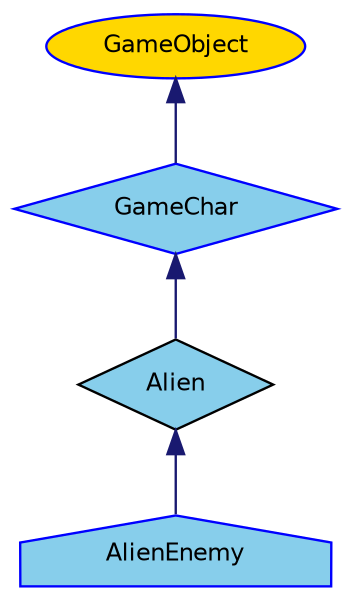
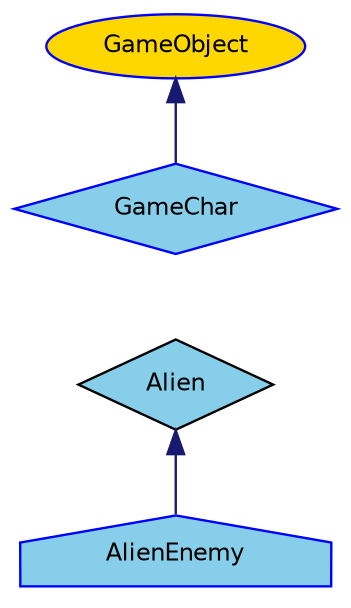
edge "Alien" -> "GameChar": removed
